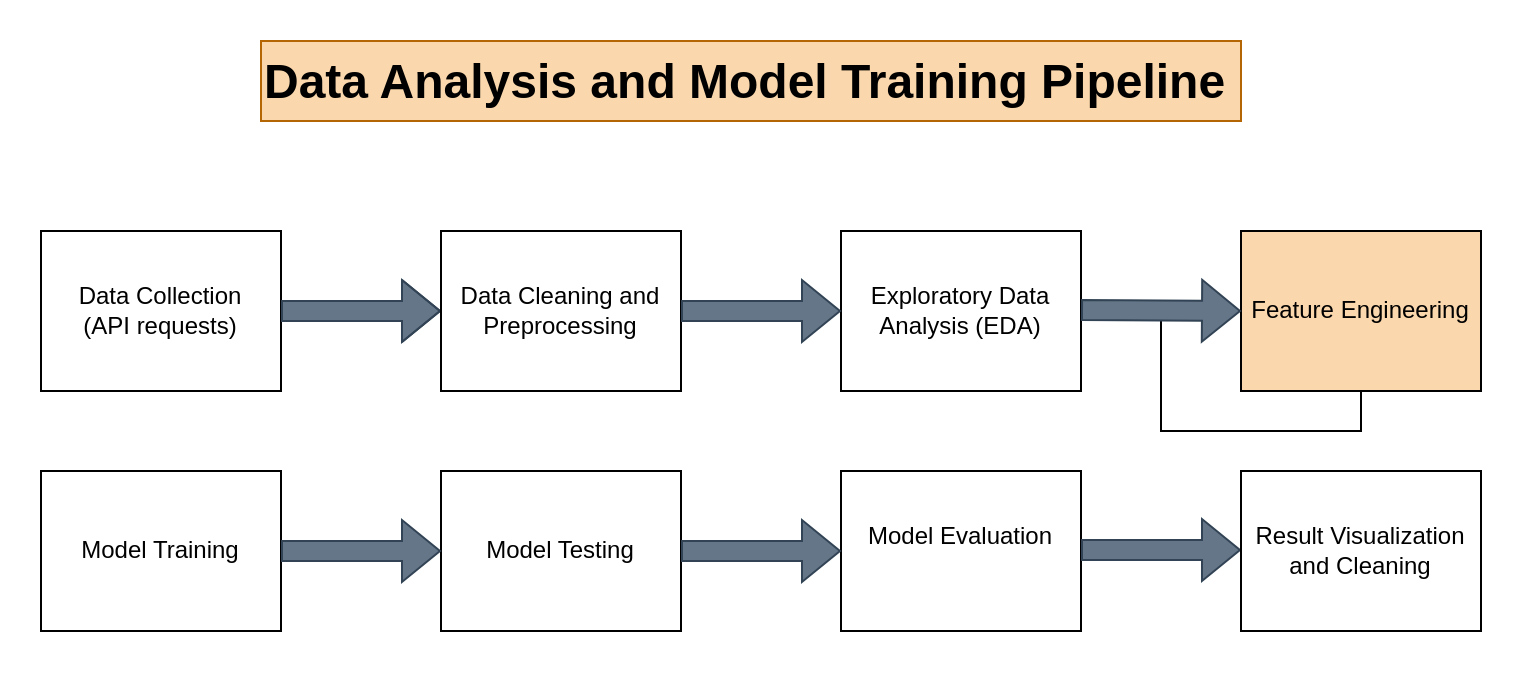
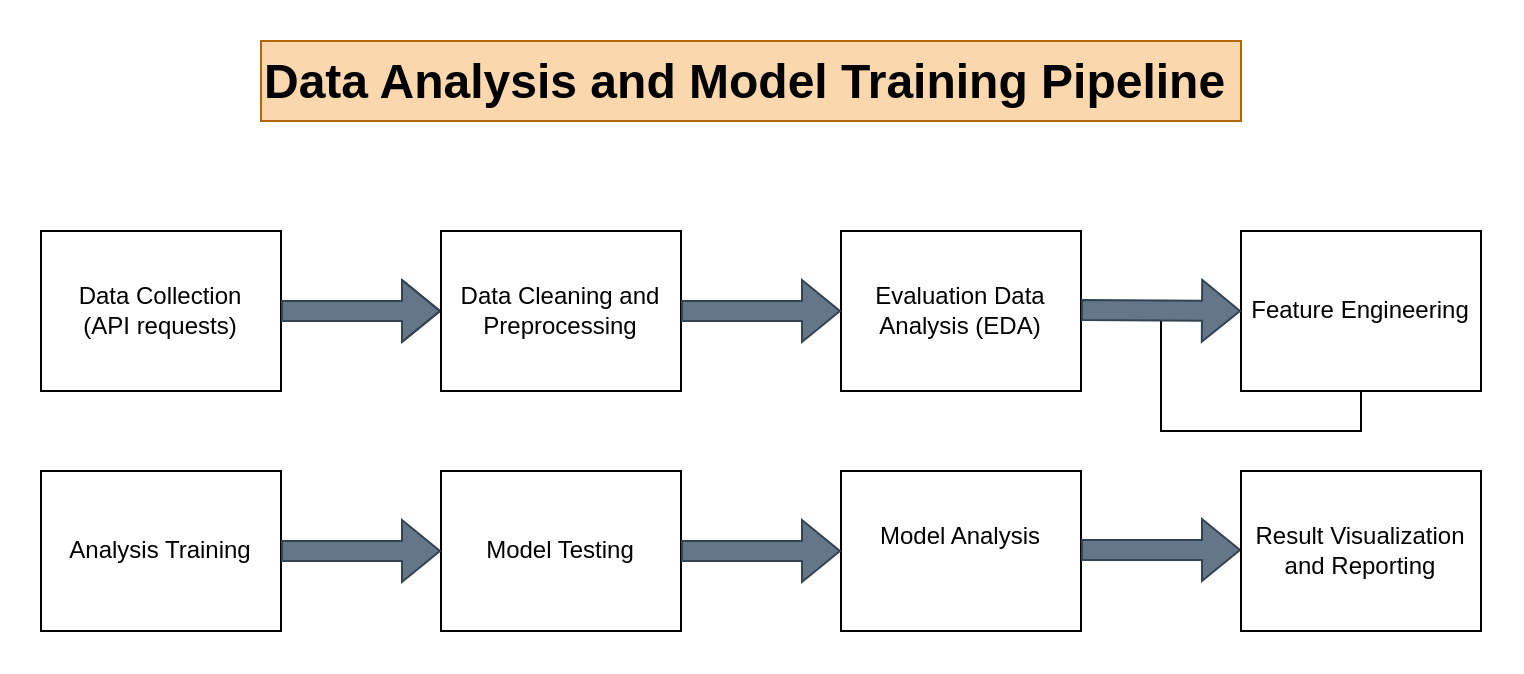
node "Exploratory Data Analysis (EDA)": label "Exploratory Data Analysis (EDA)" -> "Evaluation Data Analysis (EDA)"
node "Feature Engineering": fillcolor #fad7ac -> #ffffff
node "Model Training": label "Model Training" -> "Analysis Training"
node "Model Evaluation": label "Model Evaluation" -> "Model Analysis"
node "Result Visualization and Cleaning": label "Result Visualization and Cleaning" -> "Result Visualization and Reporting"
